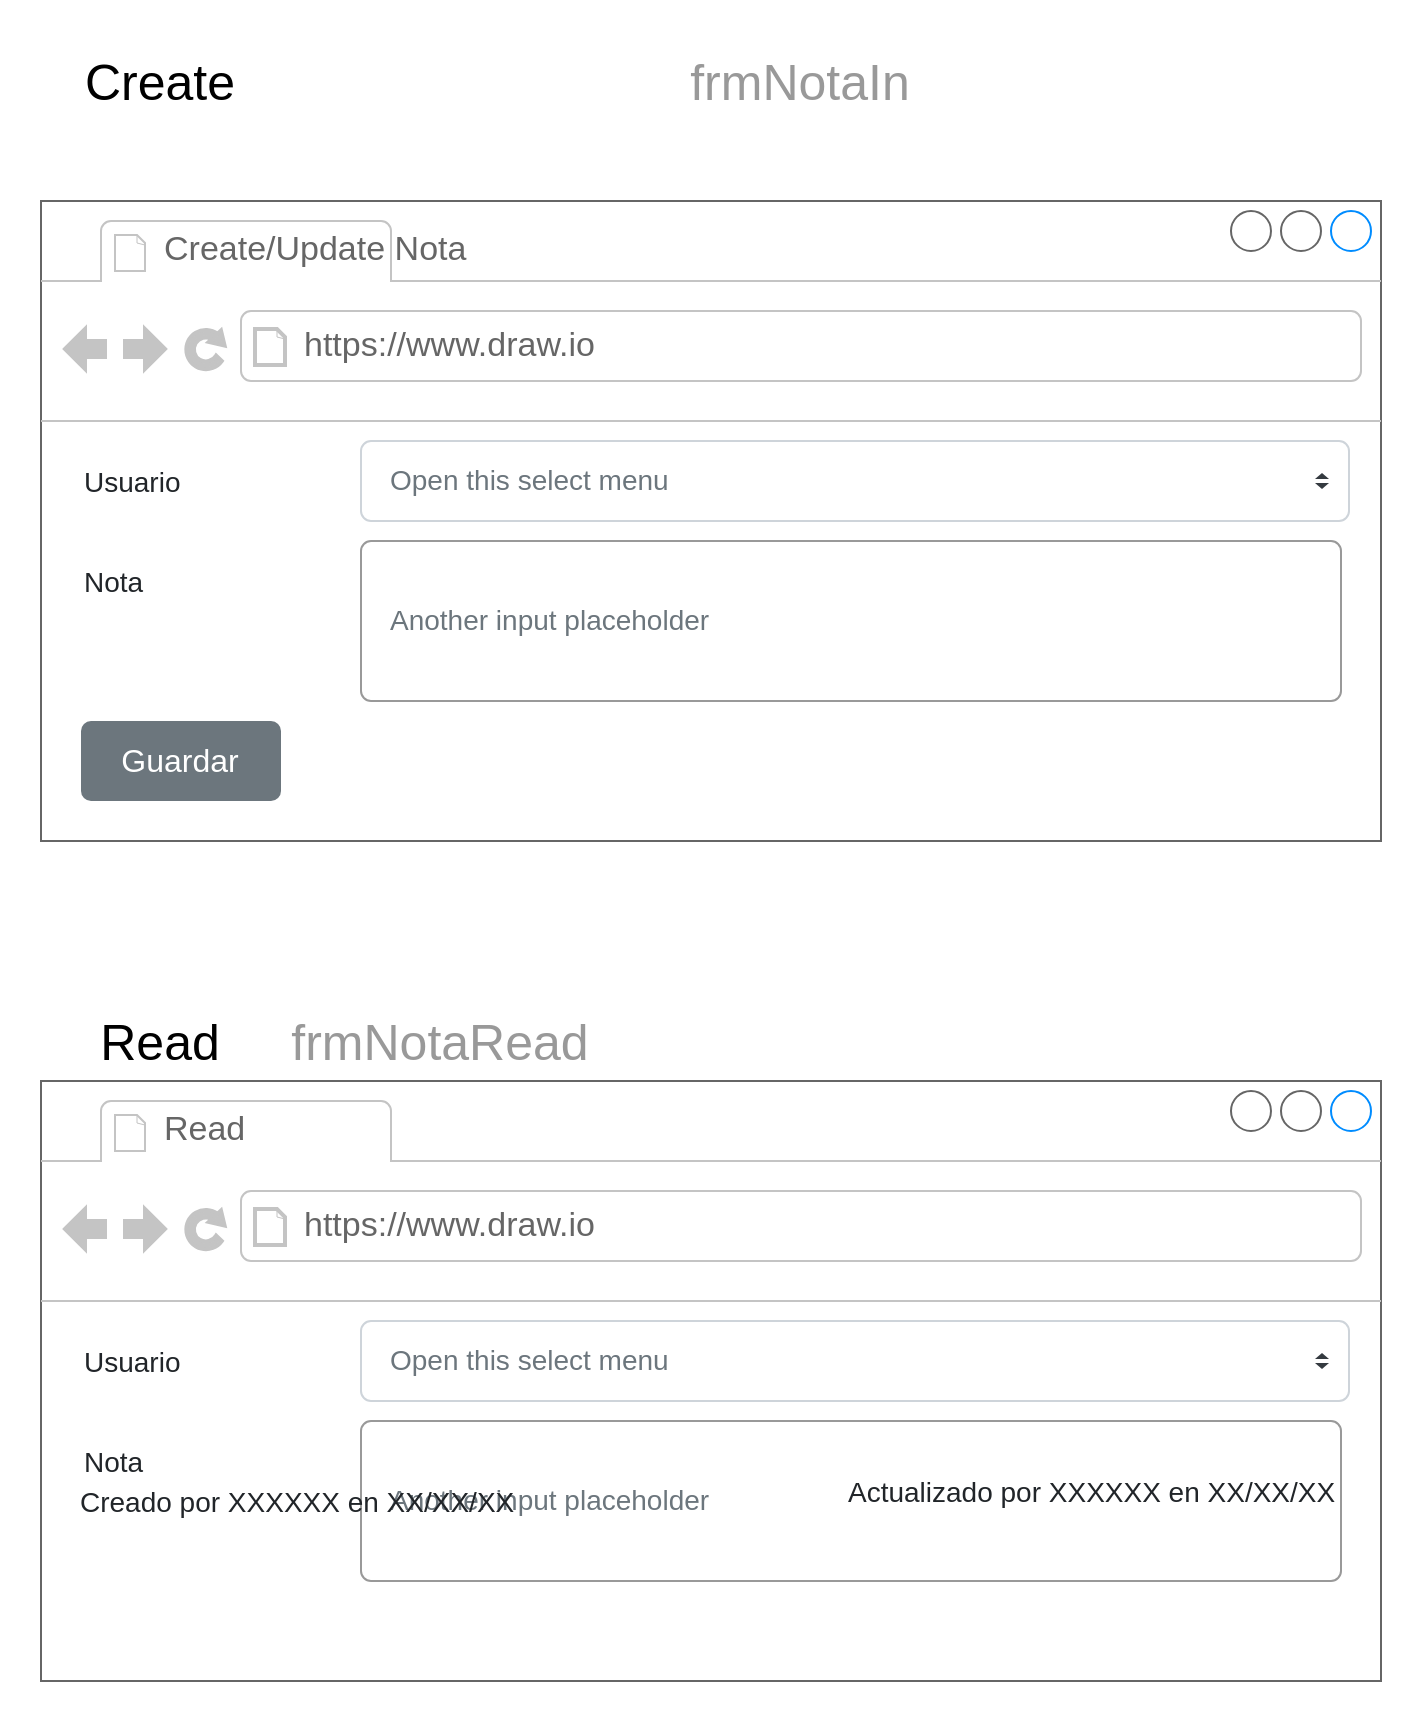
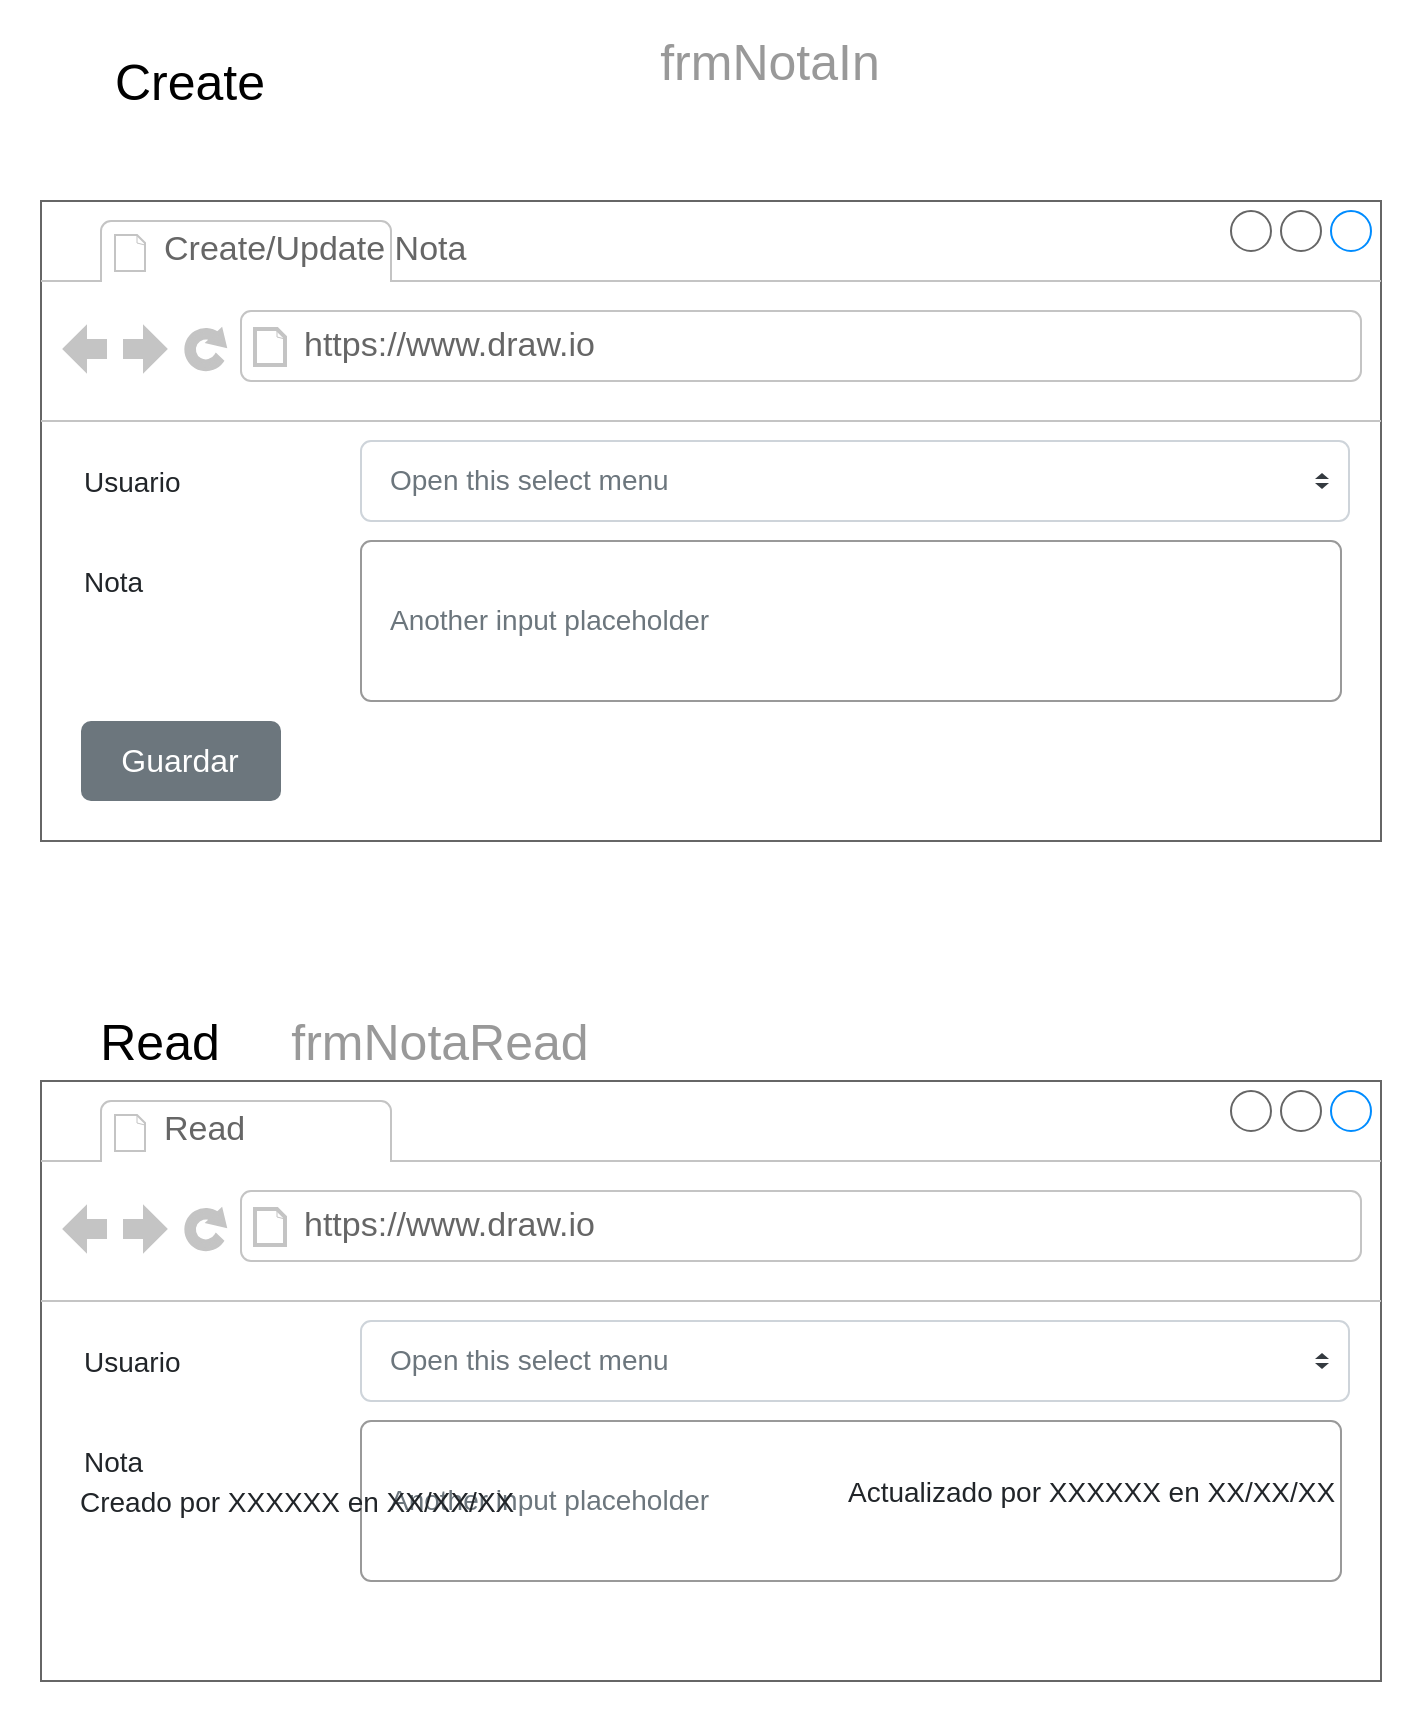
node "Create": moved (161, 81) -> (191, 81)
node "frmNotaIn": moved (801, 81) -> (771, 61)
